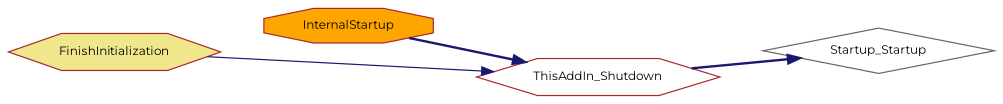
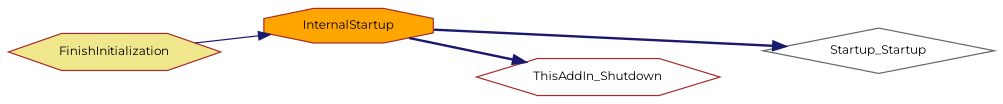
edge "FinishInitialization" -> "ThisAddIn_Shutdown": now "FinishInitialization" -> "InternalStartup"
edge "ThisAddIn_Shutdown" -> "Startup_Startup": now "InternalStartup" -> "Startup_Startup"
